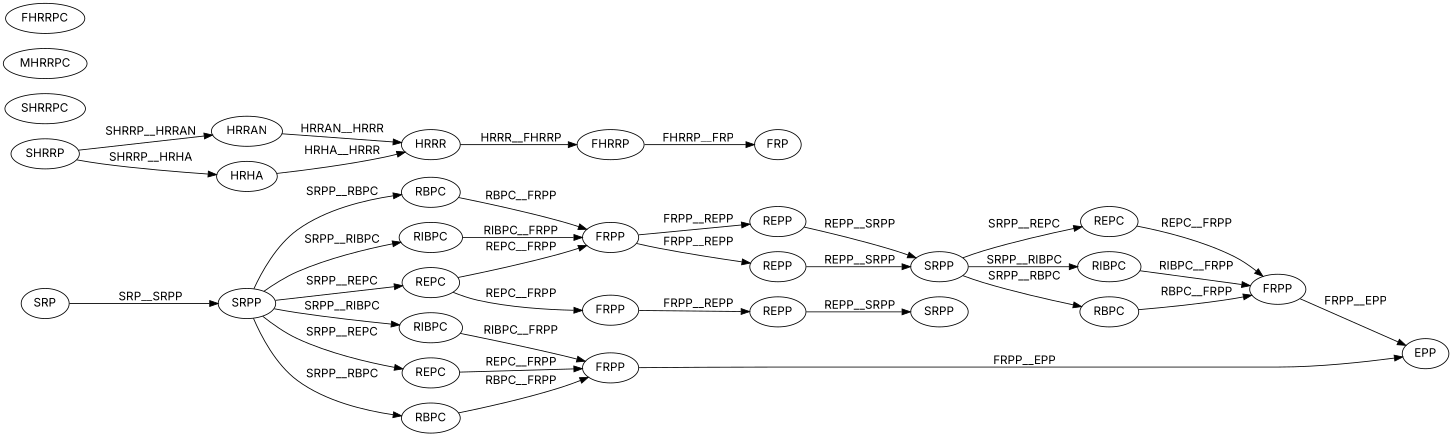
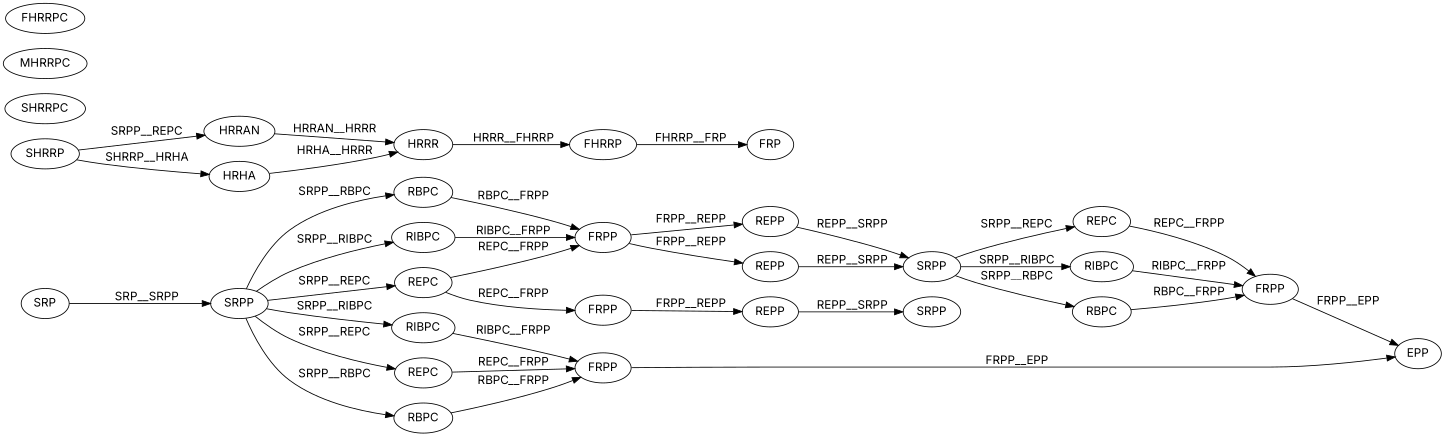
edge "SHRRP" -> "HRRAN": label " SHRRP__HRRAN" -> " SRPP__REPC"
